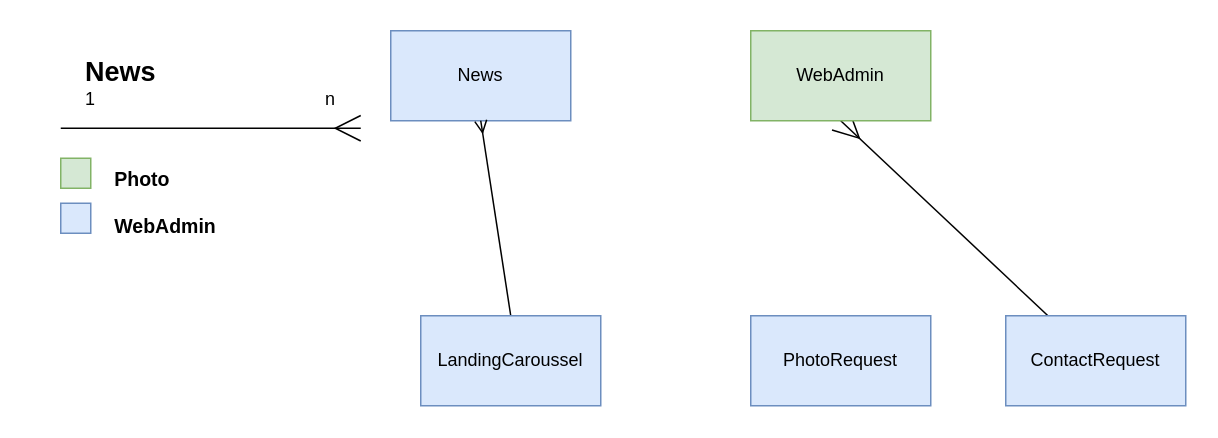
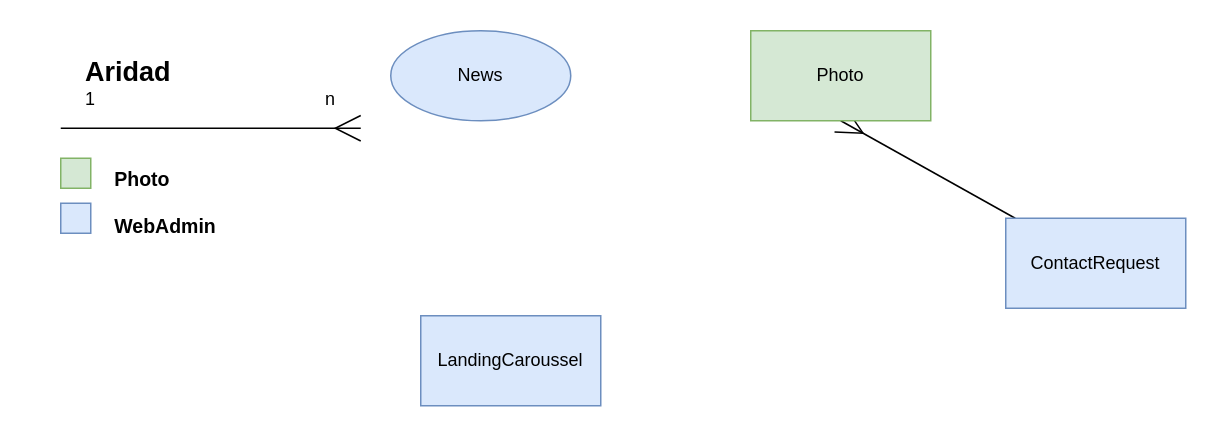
node "News": shape rectangle -> ellipse
node "WebAdmin": label "WebAdmin" -> "Photo"
node "News 1 n": label "News 1 n" -> "Aridad 1 n"
edge "LandingCaroussel" -> "News": removed
node "PhotoRequest": removed
node "ContactRequest": moved (1096, 361) -> (1096, 263)
